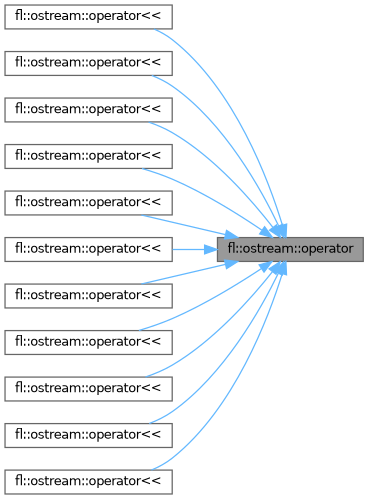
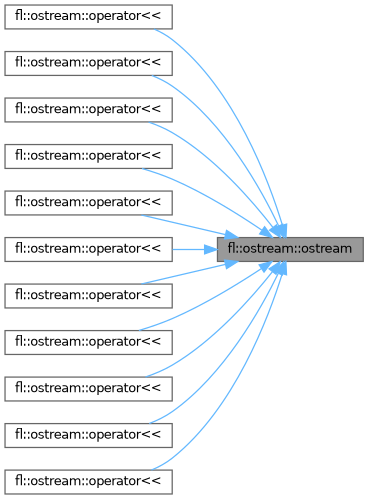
node "fl::ostream::operator": label "fl::ostream::operator" -> "fl::ostream::ostream"
